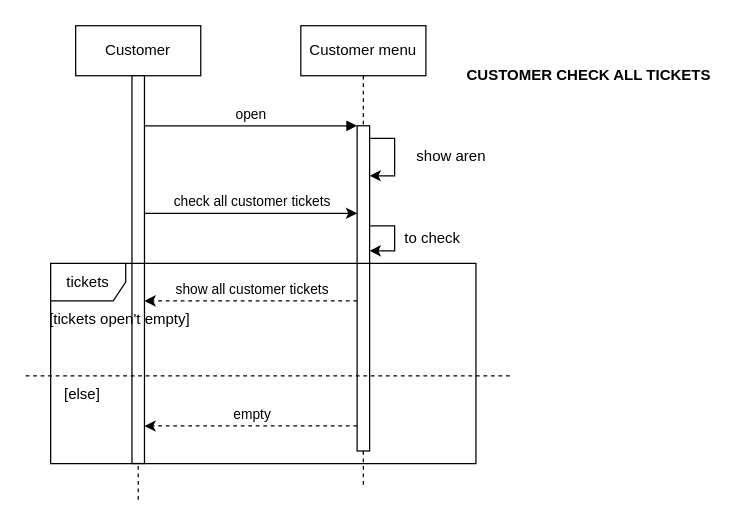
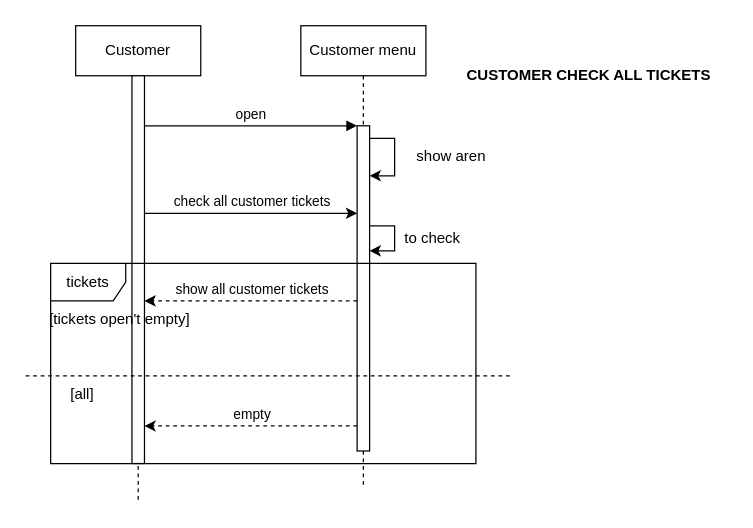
node "[else]": label "[else]" -> "[all]"
